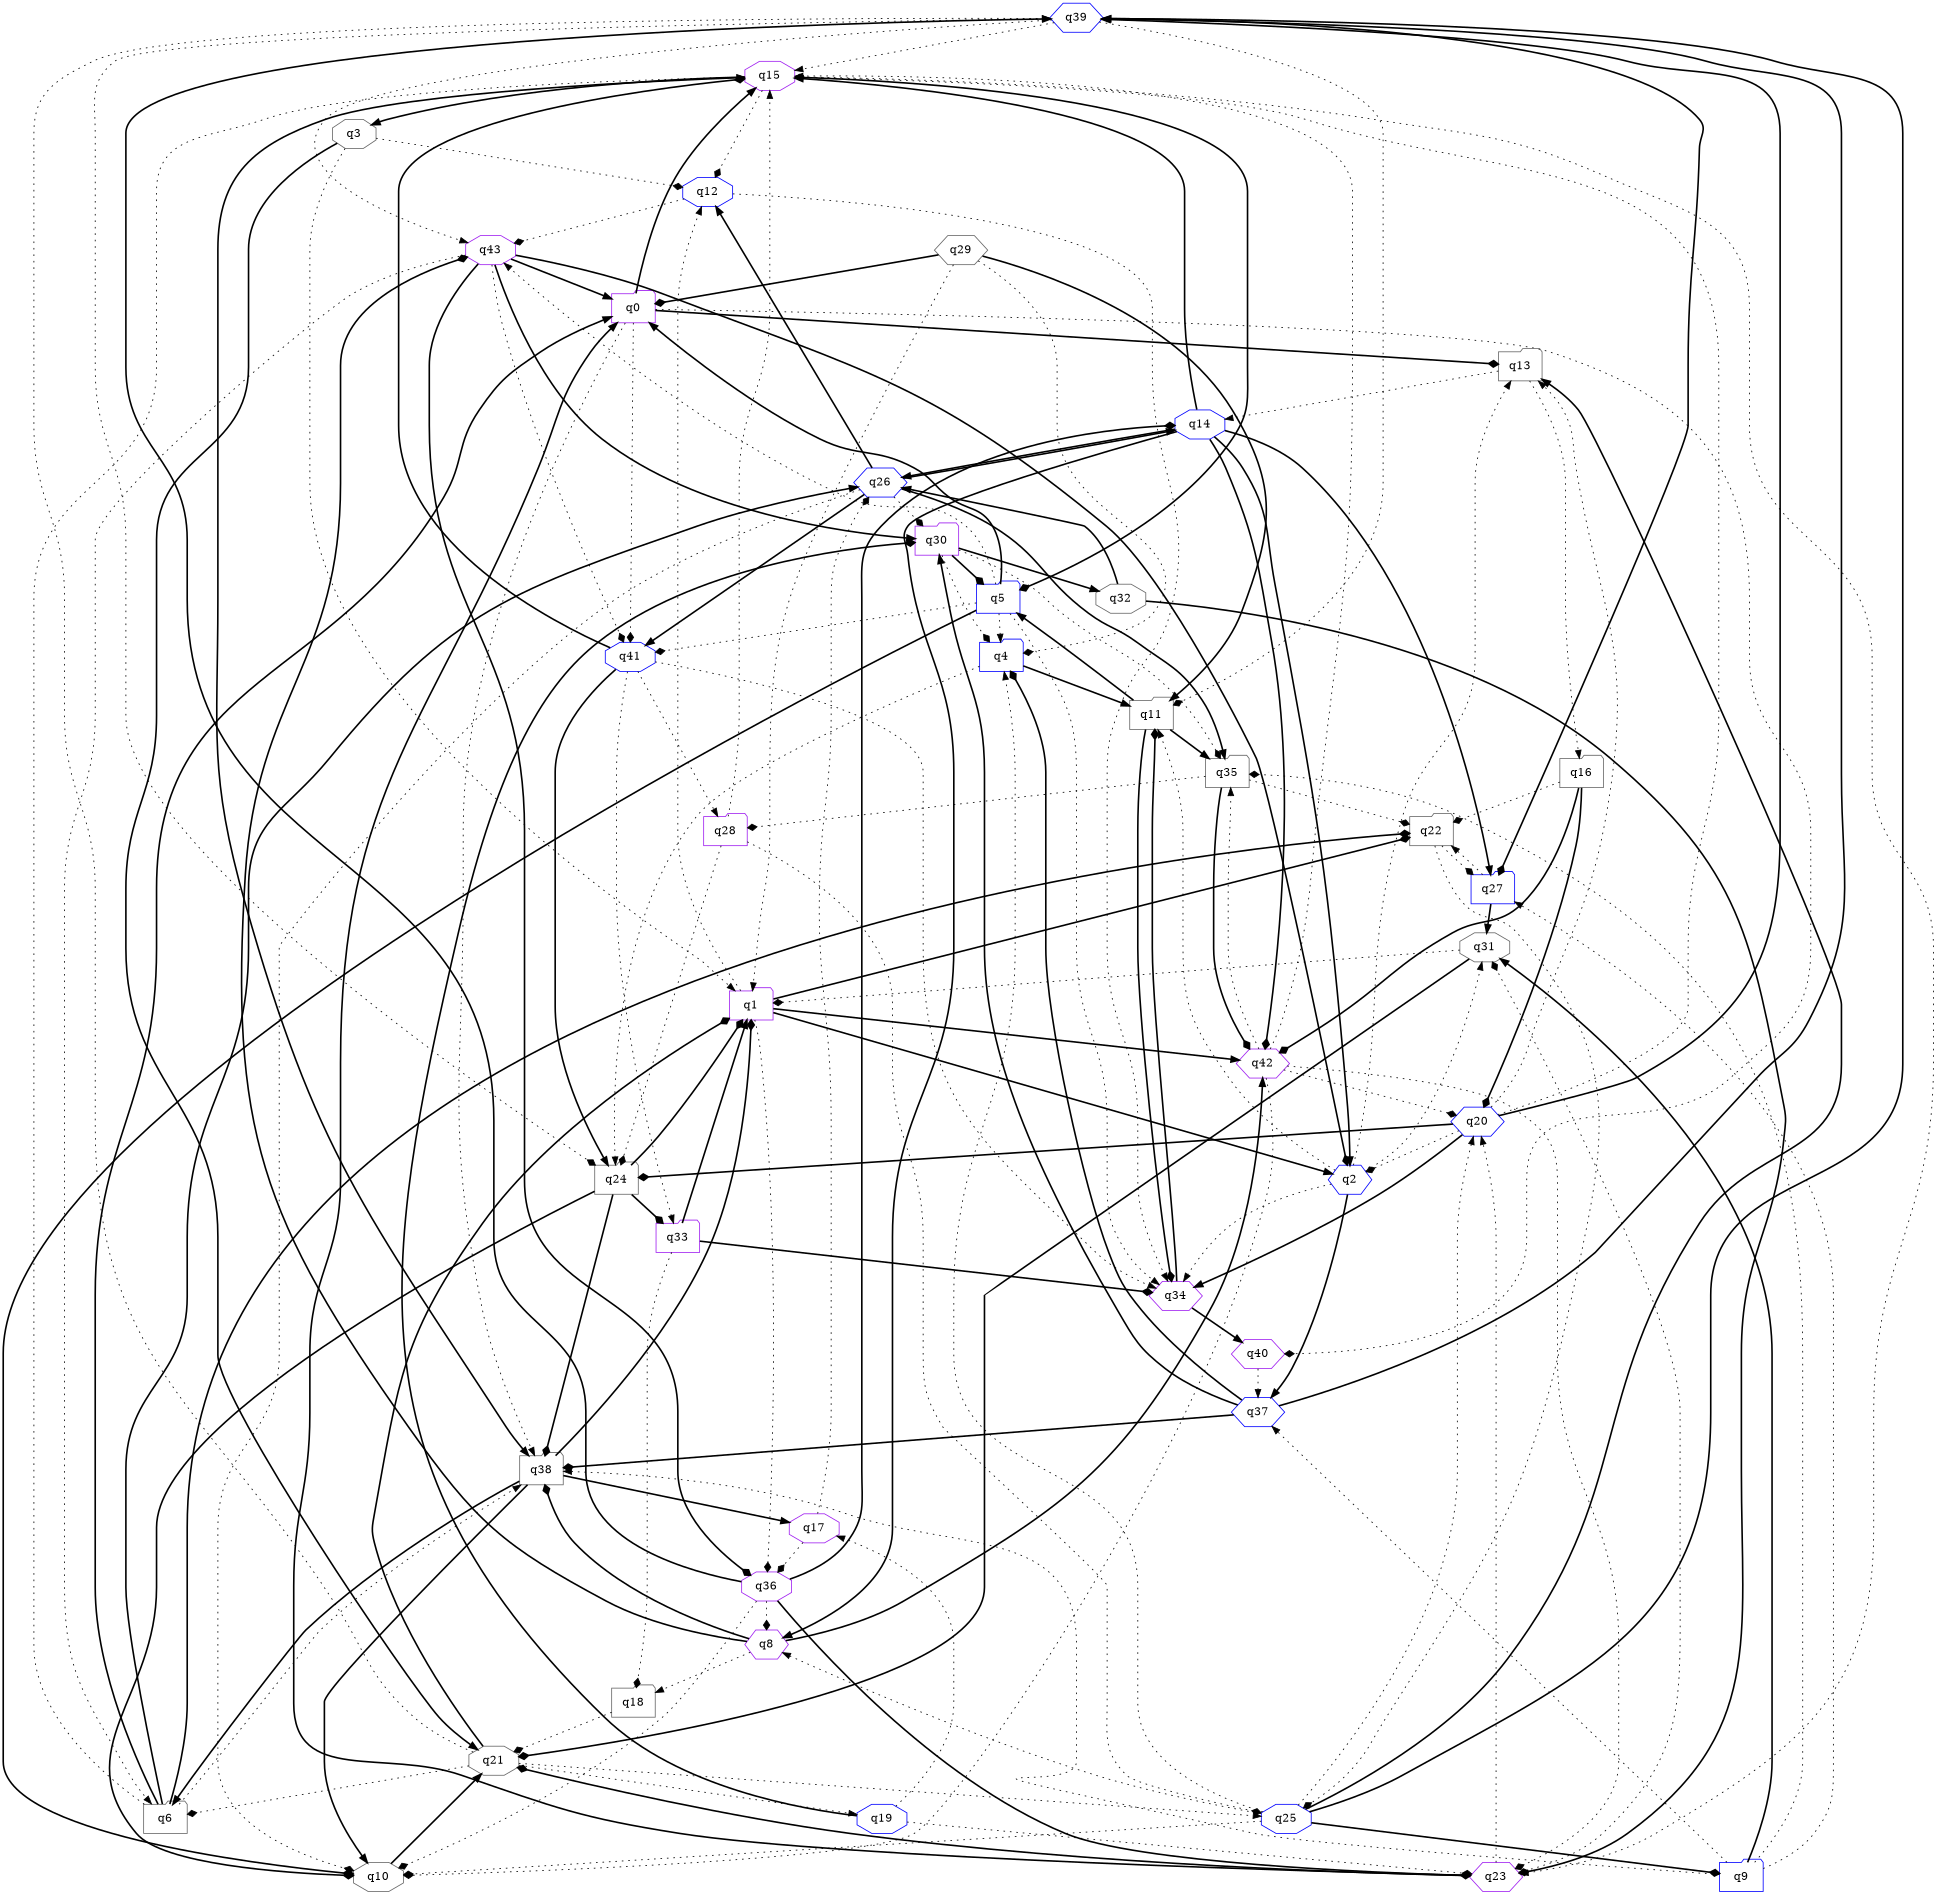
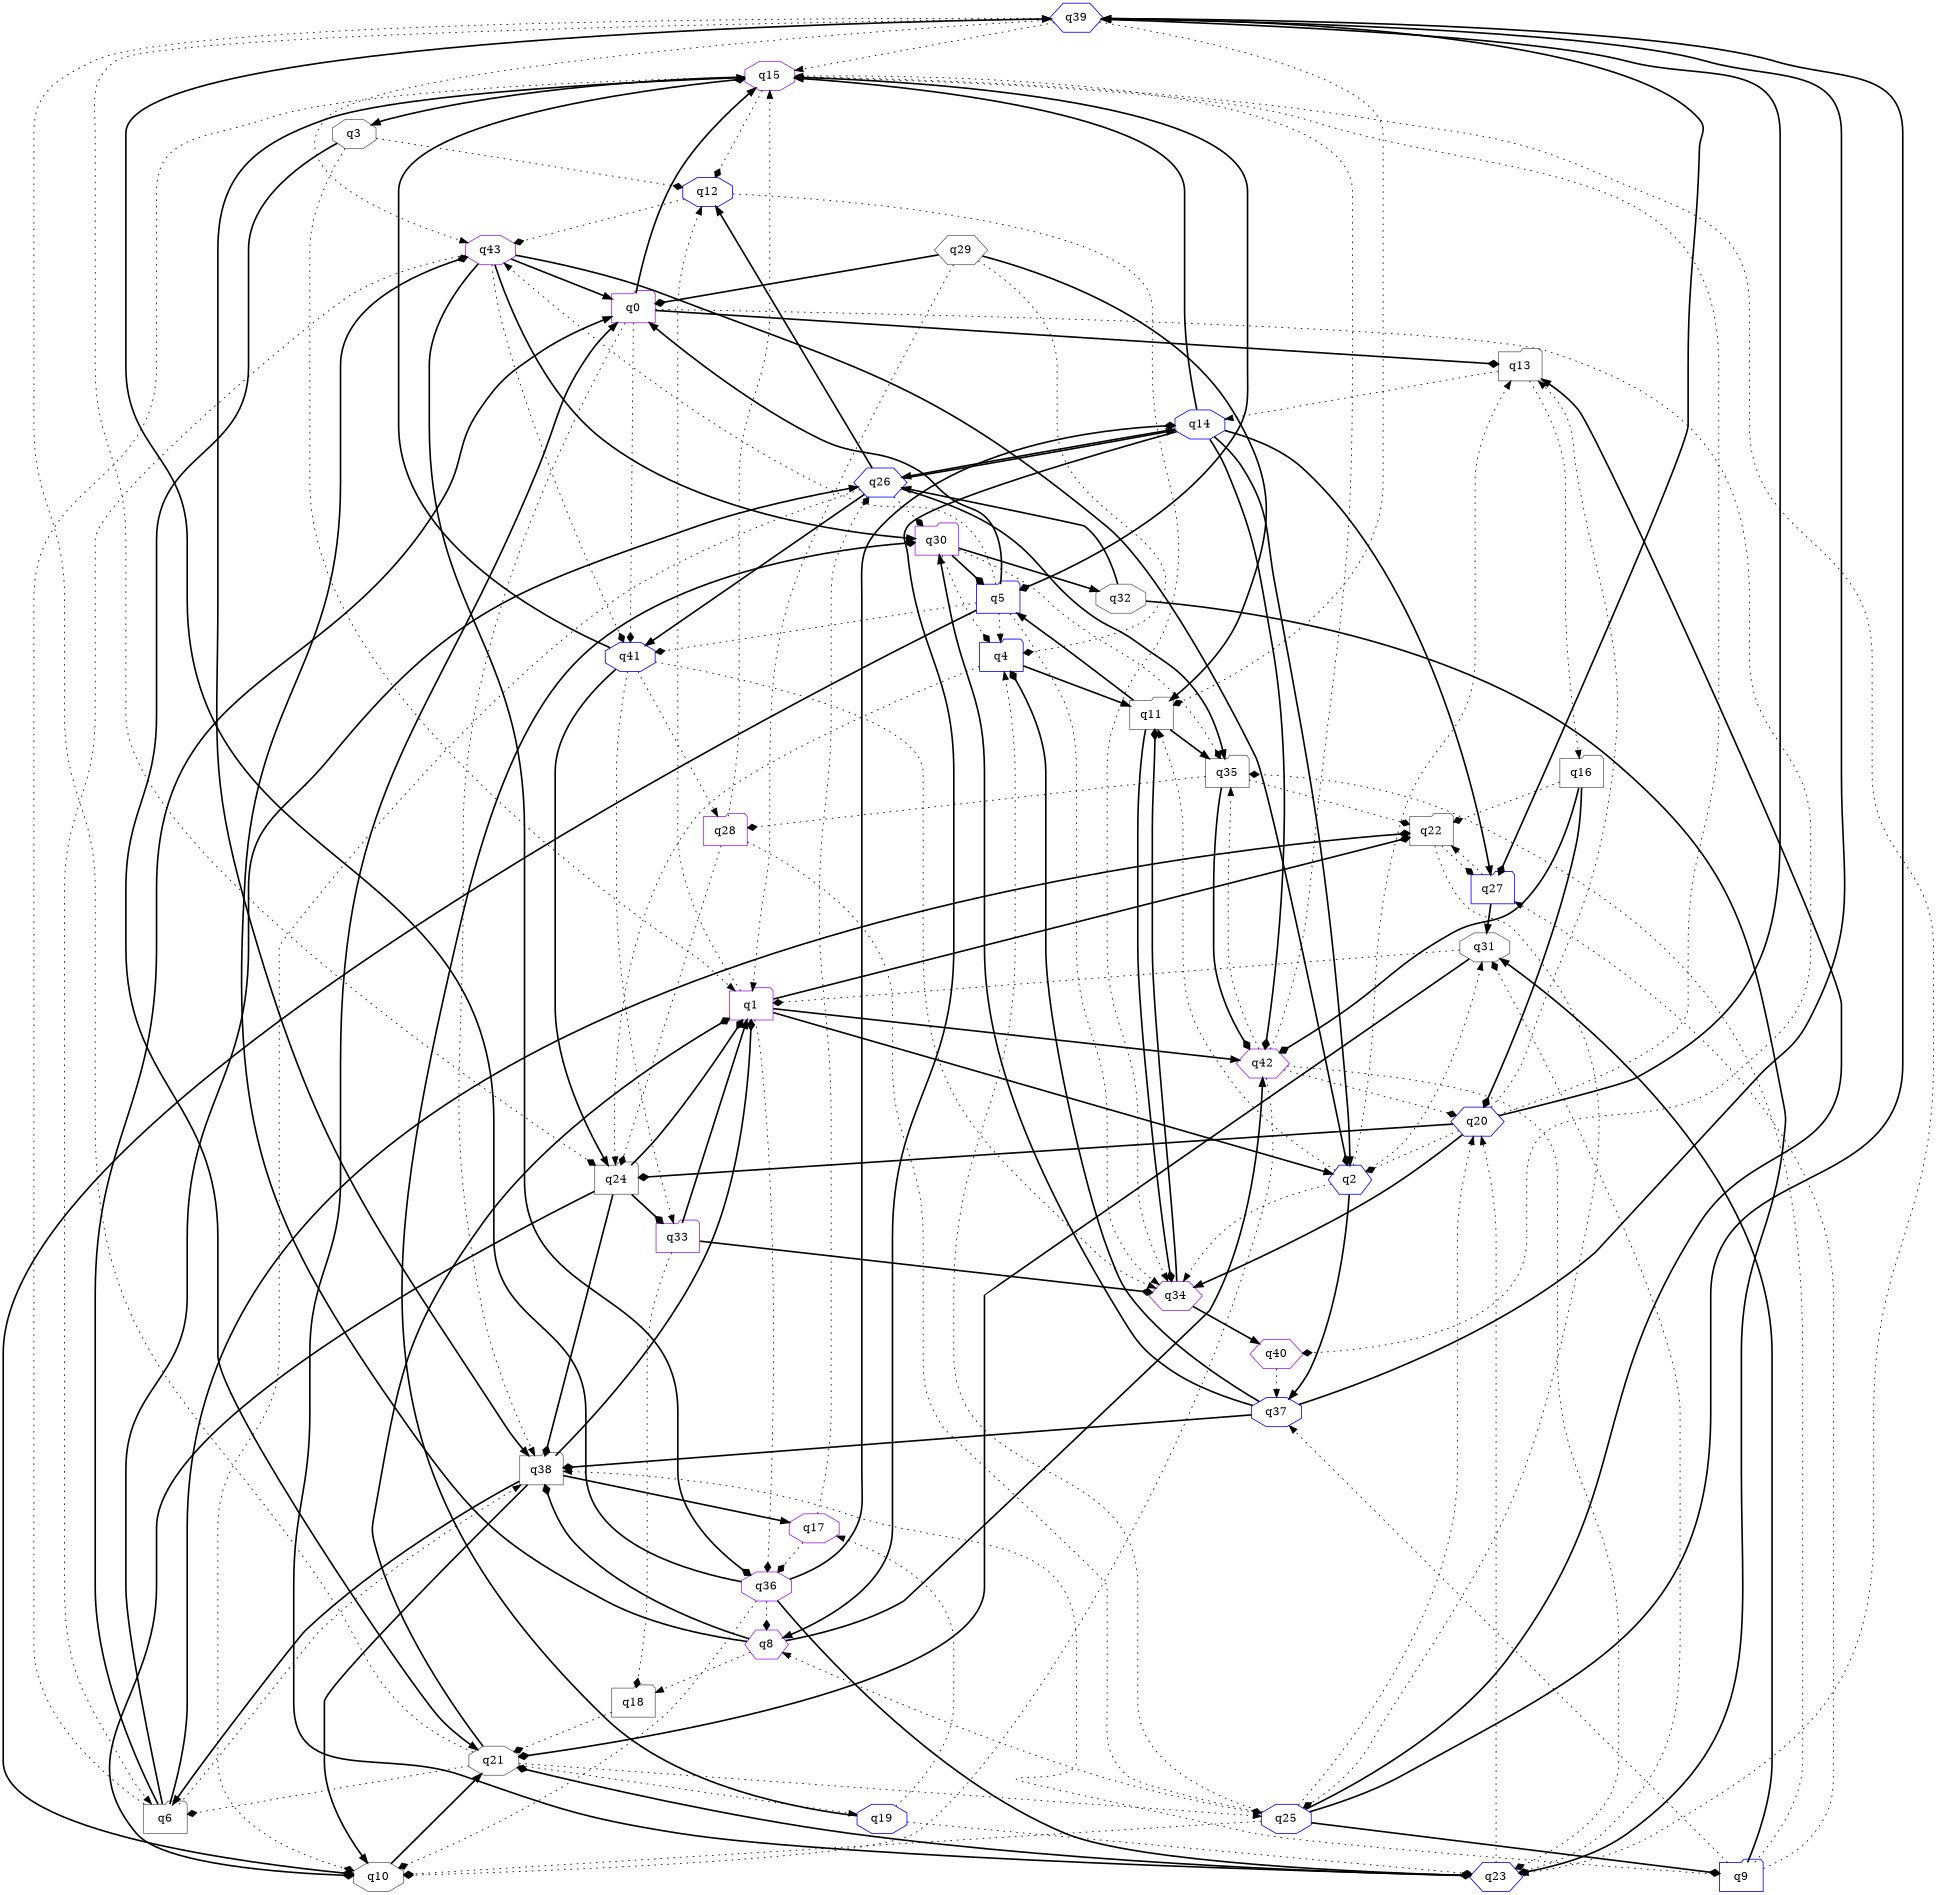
node "q37": shape hexagon -> octagon
node "q23": color purple -> blue
